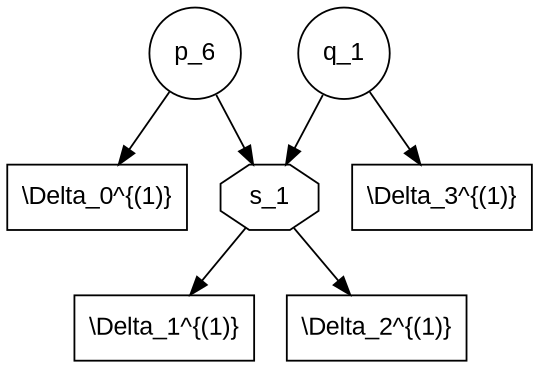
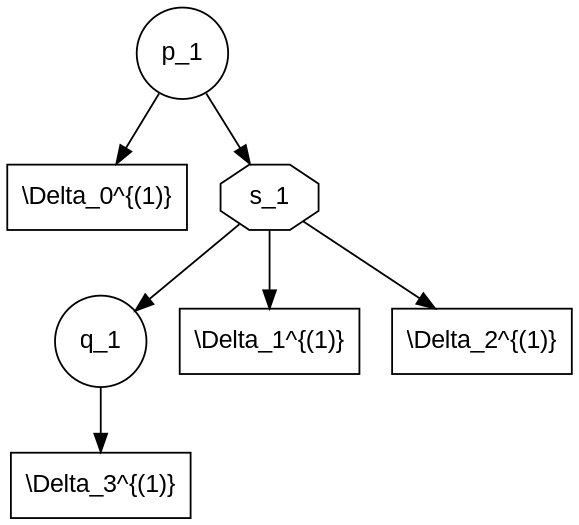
node "p_6": label "p_6" -> "p_1"
edge "q_1" -> "s_1": reversed
